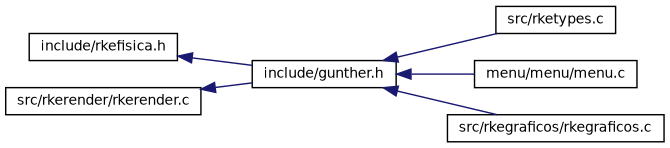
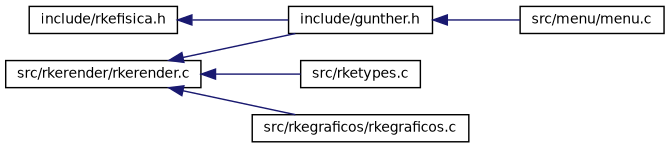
edge "src/rketypes.c" -> "include/gunther.h": now "src/rketypes.c" -> "src/rkerender/rkerender.c"
node "menu/menu/menu.c": label "menu/menu/menu.c" -> "src/menu/menu.c"
edge "src/rkegraficos/rkegraficos.c" -> "include/gunther.h": now "src/rkegraficos/rkegraficos.c" -> "src/rkerender/rkerender.c"
